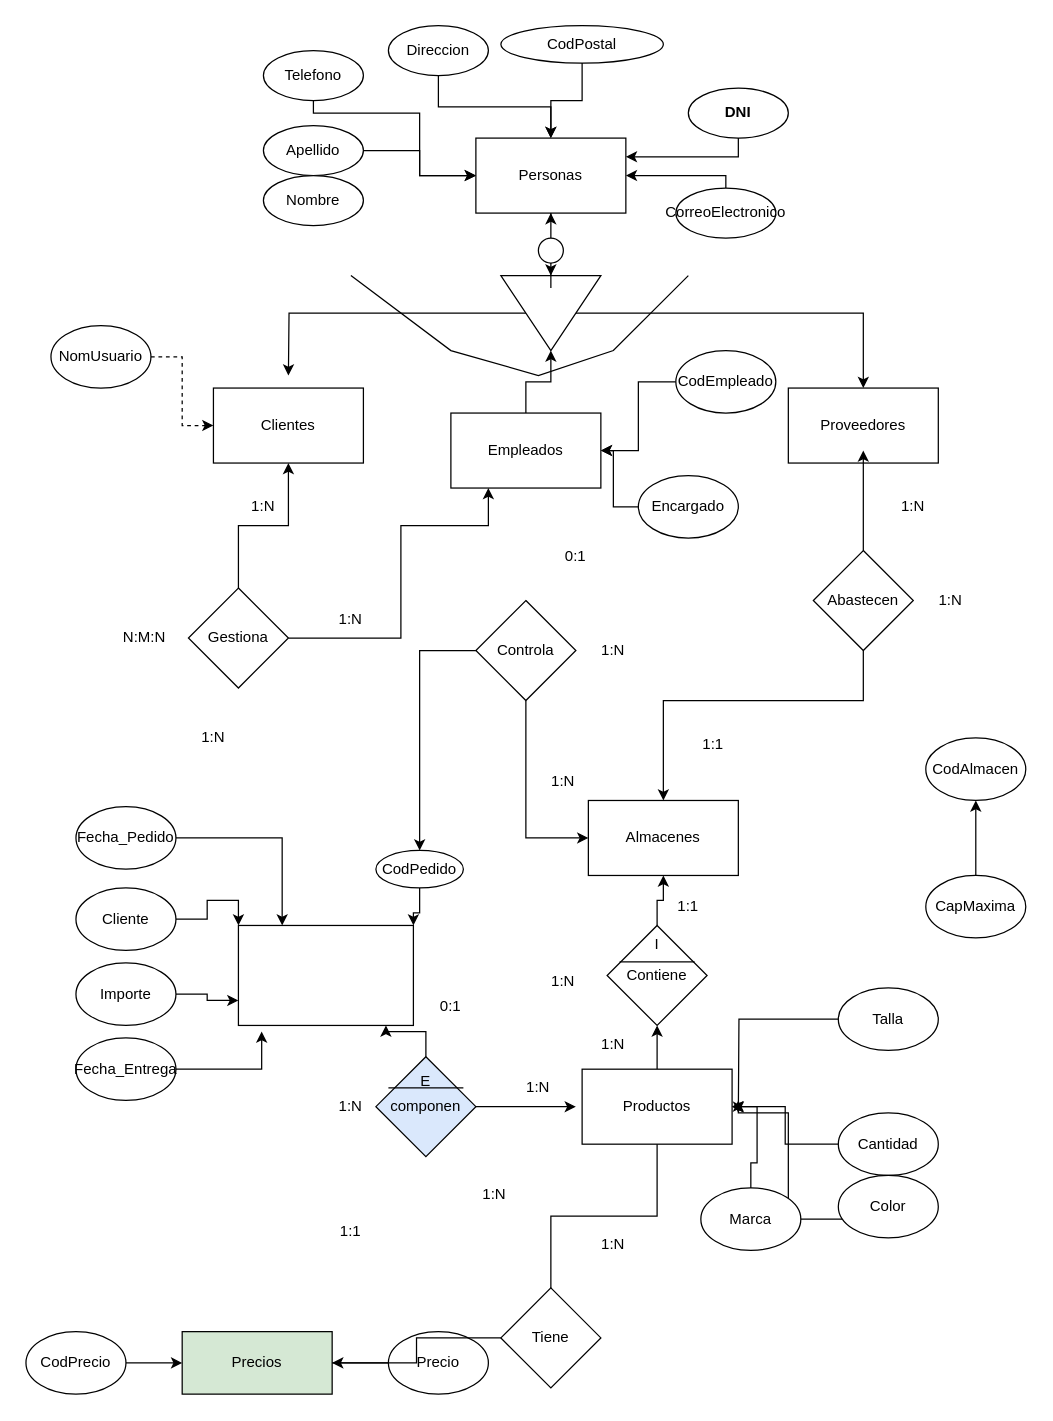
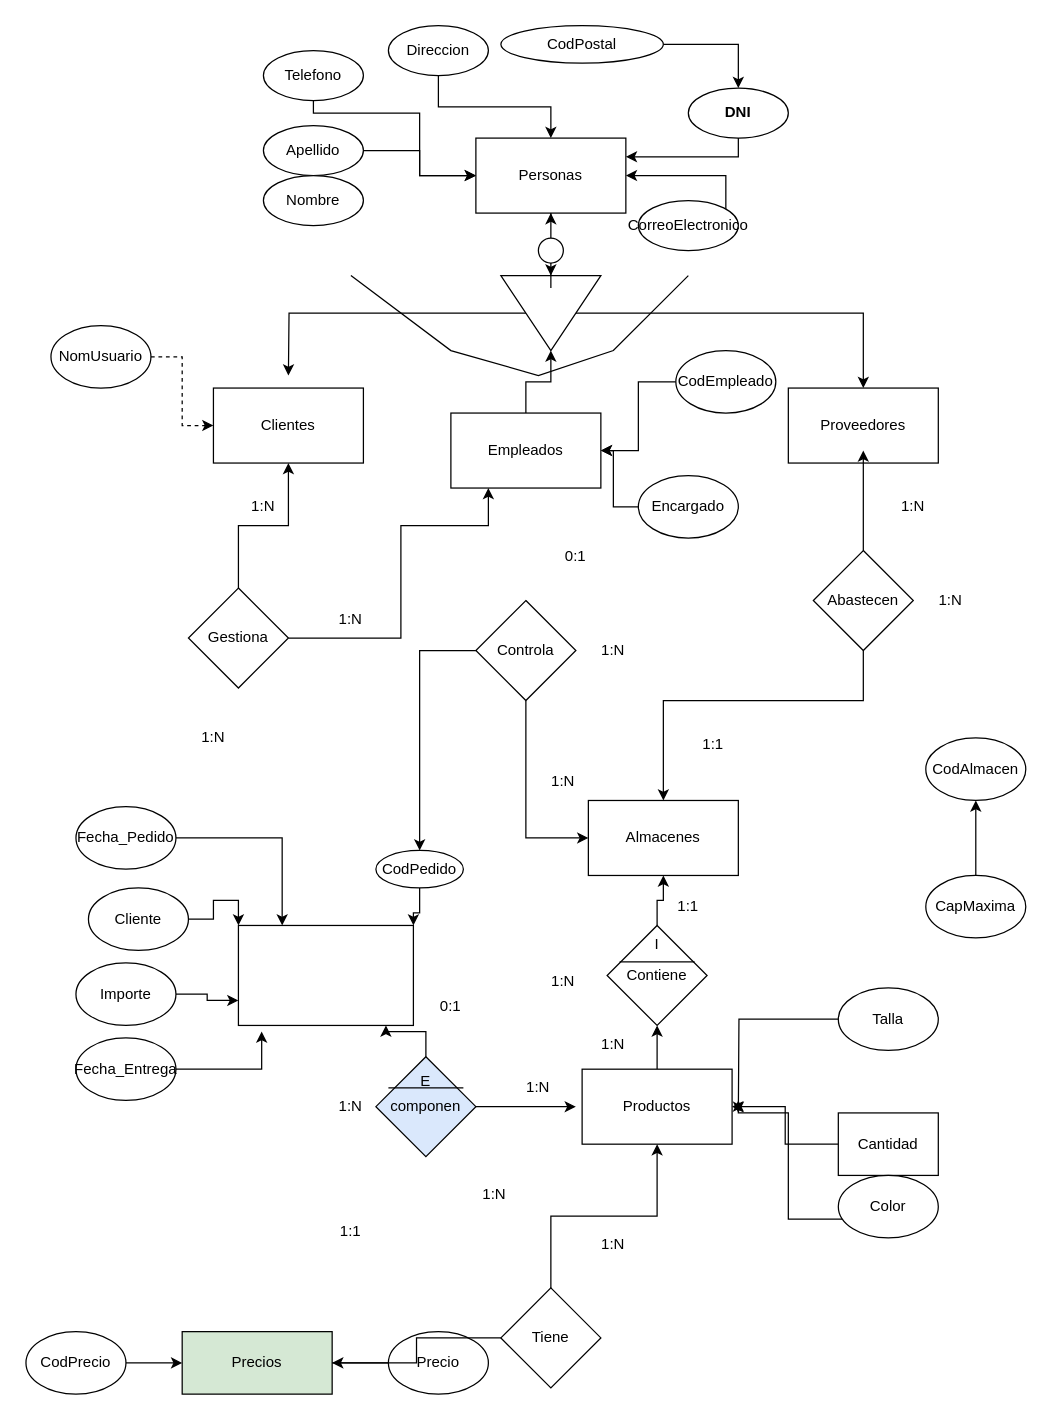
edge "CodPostal" -> "Personas": now "CodPostal" -> "DNI"
node "CorreoElectronico": moved (726, 213) -> (688, 226)
node "N:M:N": removed
node "Cliente": moved (126, 919) -> (138, 919)
node "Cantidad": shape ellipse -> rectangle
edge "Productos" -- "Tiene": arrowhead none -> classic
edge "Marca" -> "Productos": removed
node "Marca": removed
